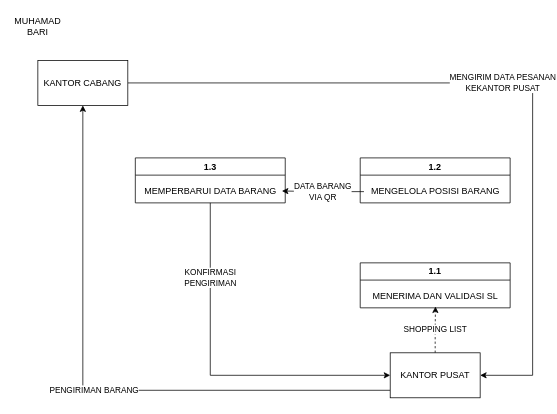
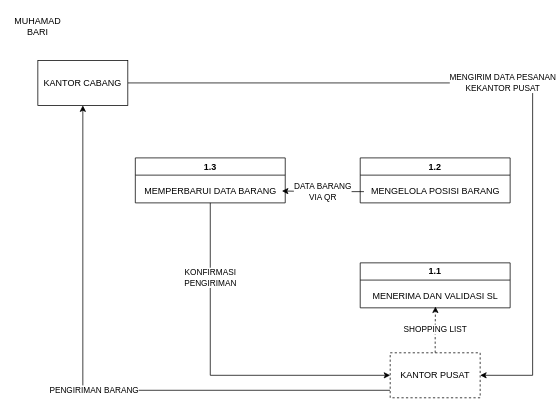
node "KANTOR PUSAT": style solid -> dashed
